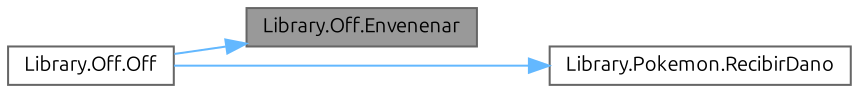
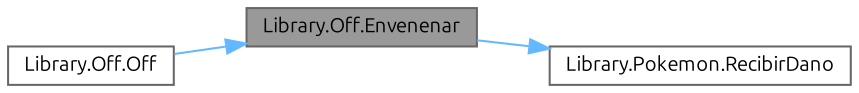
edge "Library.Off.Off" -> "Library.Pokemon.RecibirDano": now "Library.Off.Envenenar" -> "Library.Pokemon.RecibirDano"
